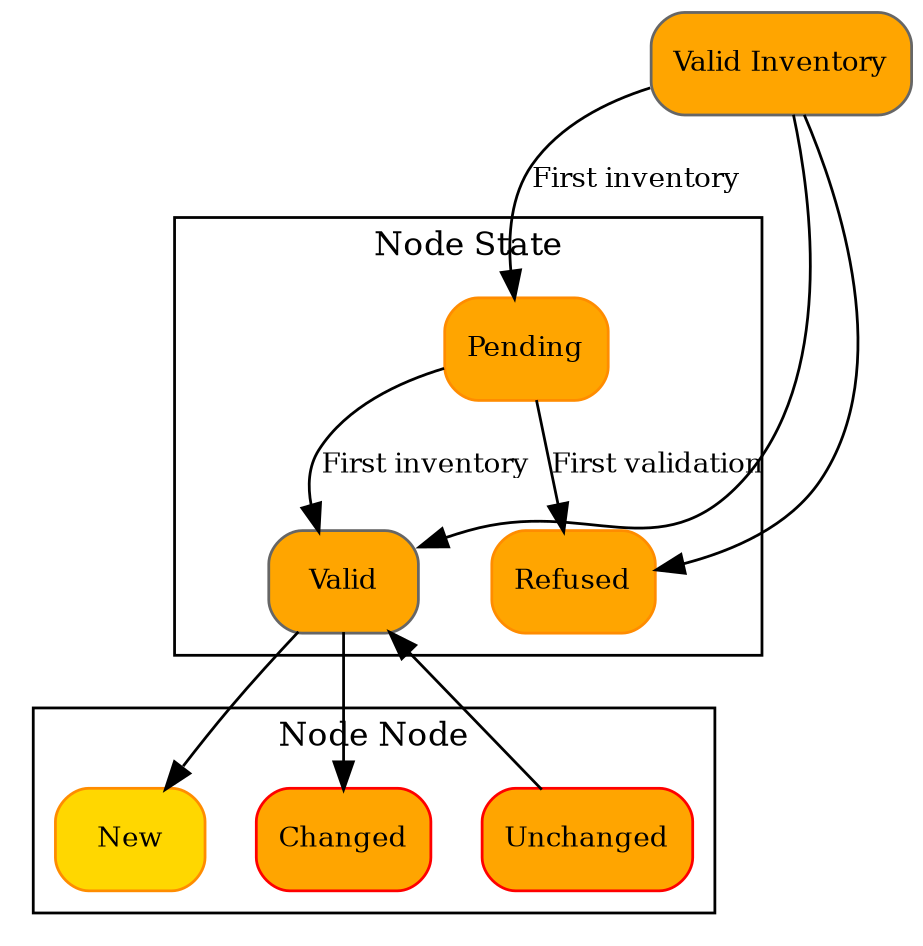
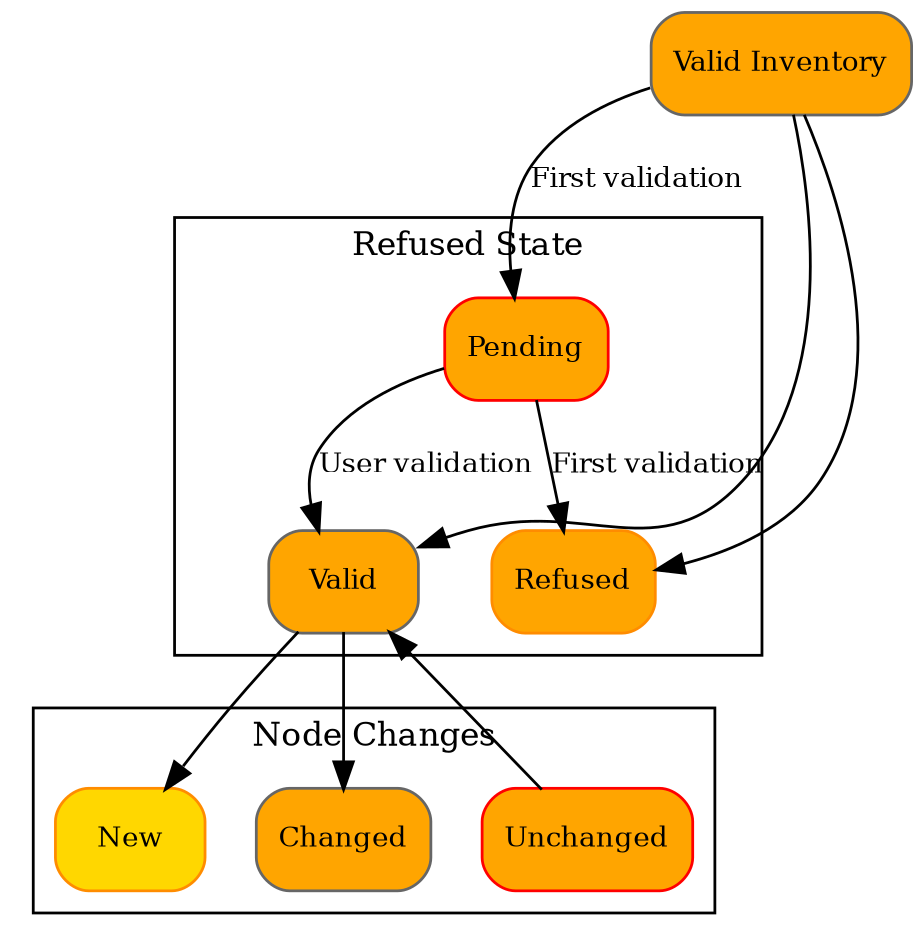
edge "Valid Inventory" -> "Pending": label "First inventory" -> "First validation"
cluster "Node State": label "Node State" -> "Refused State"
node "Pending": color darkorange -> red
edge "Pending" -> "Valid": label "First inventory" -> "User validation"
cluster "Node Node": label "Node Node" -> "Node Changes"
node "Changed": color red -> gray40
